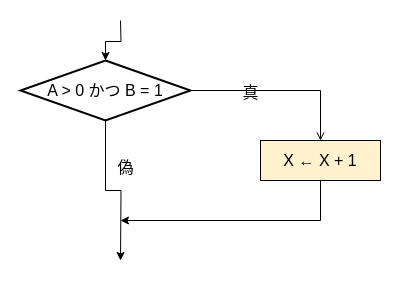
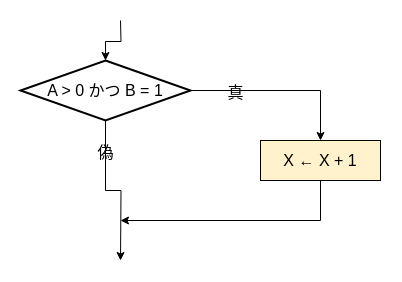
node "真": moved (251, 91) -> (236, 91)
edge "A > 0 かつ B = 1" -> "X ← X + 1": arrowhead open -> classic
node "偽": moved (126, 166) -> (106, 151)
